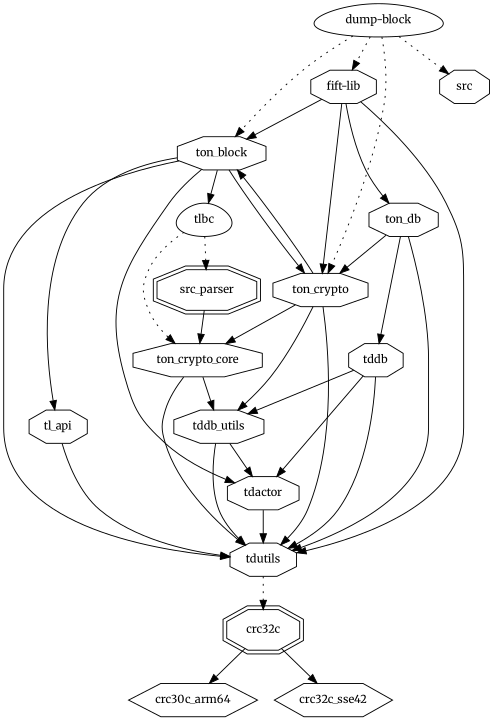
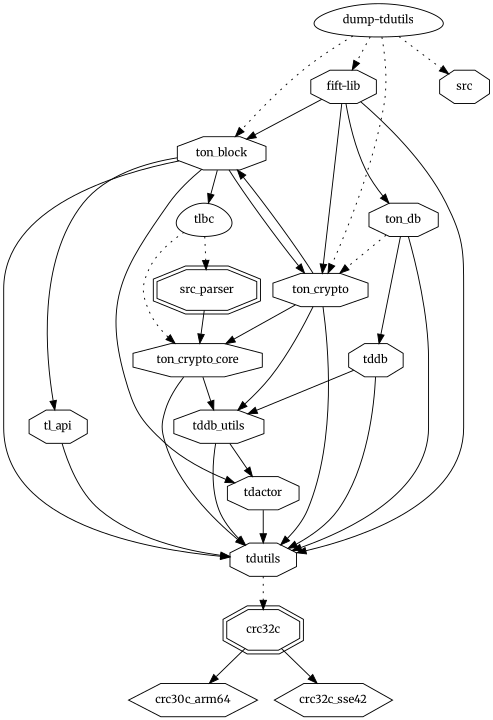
node "dump-block": label "dump-block" -> "dump-tdutils"
edge "ton_db" -> "ton_crypto": style solid -> dotted
edge "tddb" -> "tdactor": removed
